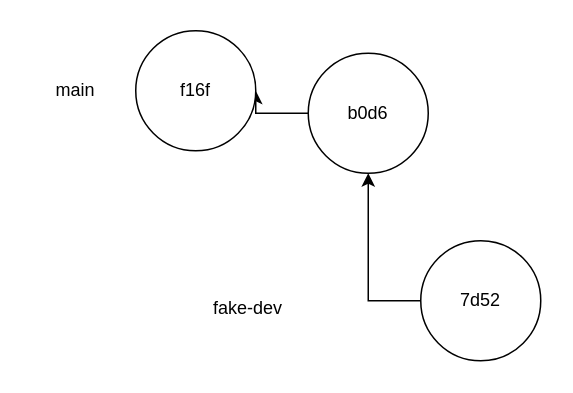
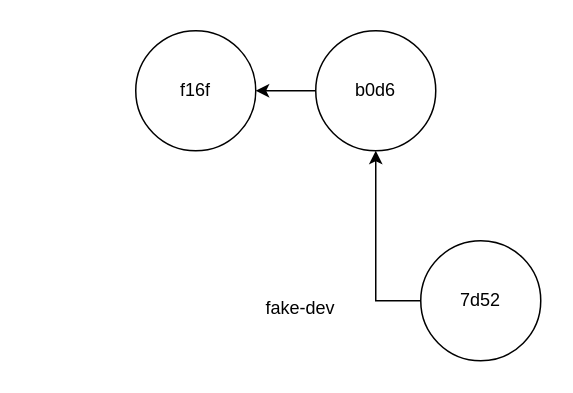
node "main": removed
node "b0d6": moved (368, 113) -> (376, 91)
node "fake-dev": moved (248, 308) -> (301, 308)
